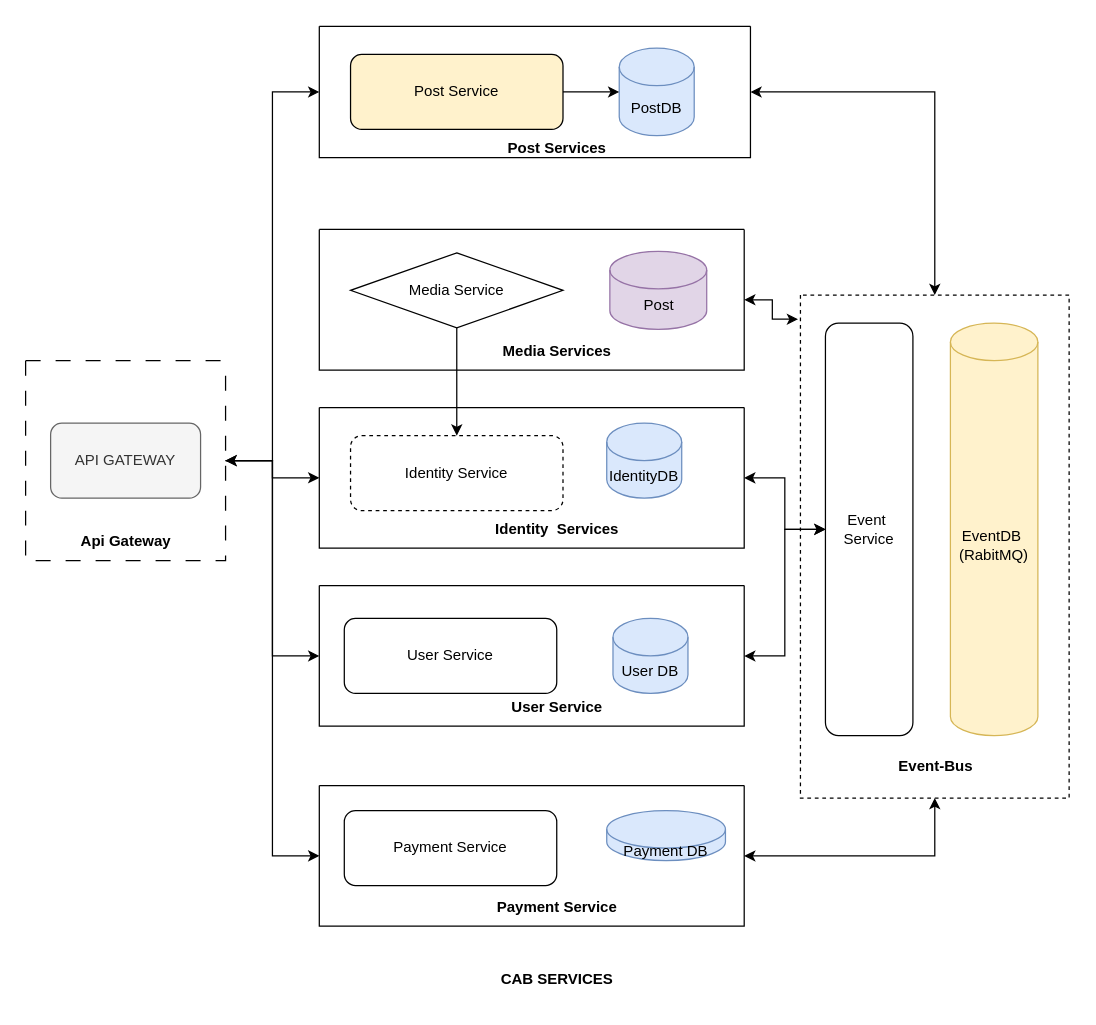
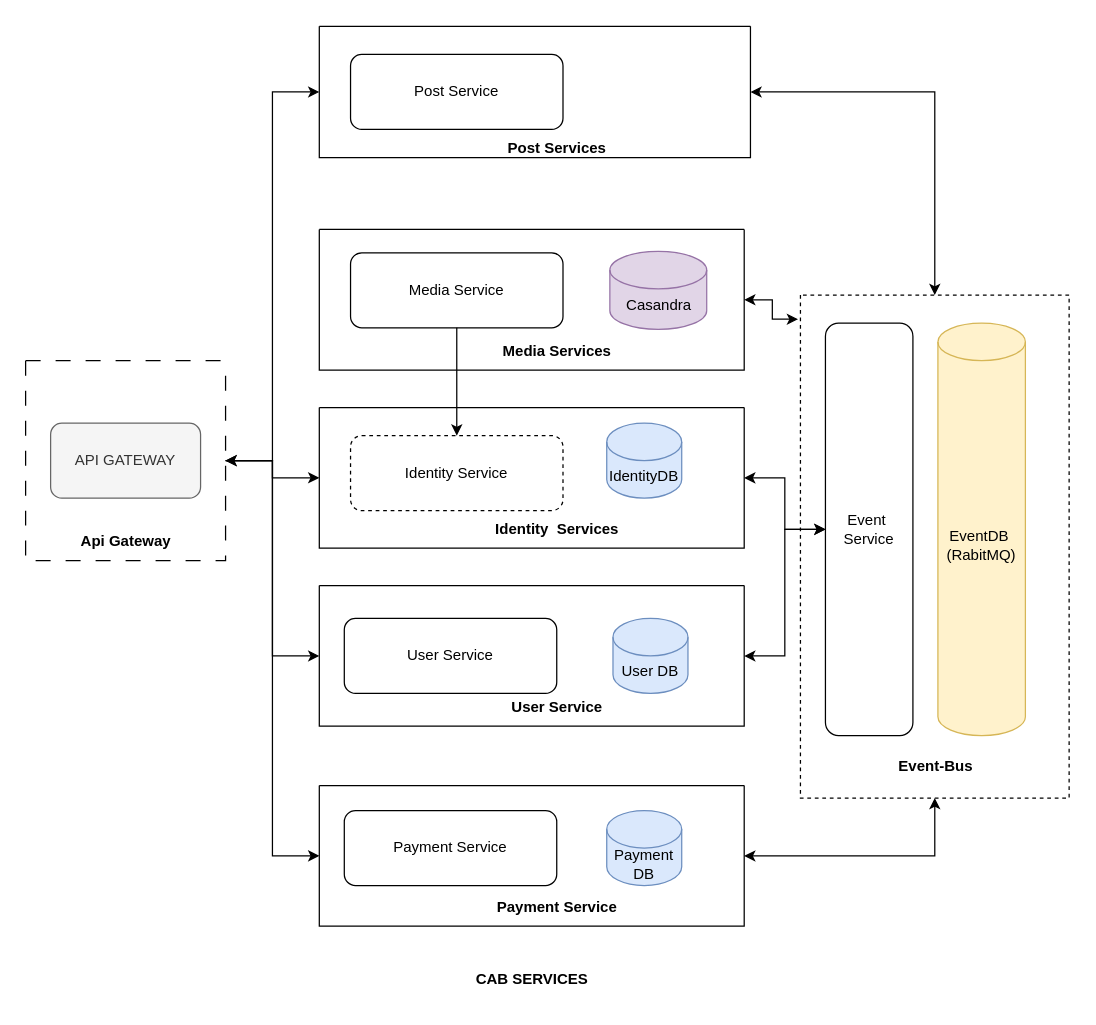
node "Post Service": fillcolor #fff2cc -> #ffffff
edge "Post Service" -> "PostDB": removed
node "PostDB": removed
node "Media Service": shape diamond -> rounded rectangle
node "Post": label "Post" -> "Casandra"
node "EventDB (RabitMQ)": moved (994, 529) -> (982, 529)
node "Payment DB": size 119x50 -> 75x75
node "CAB SERVICES": moved (557, 979) -> (532, 979)
